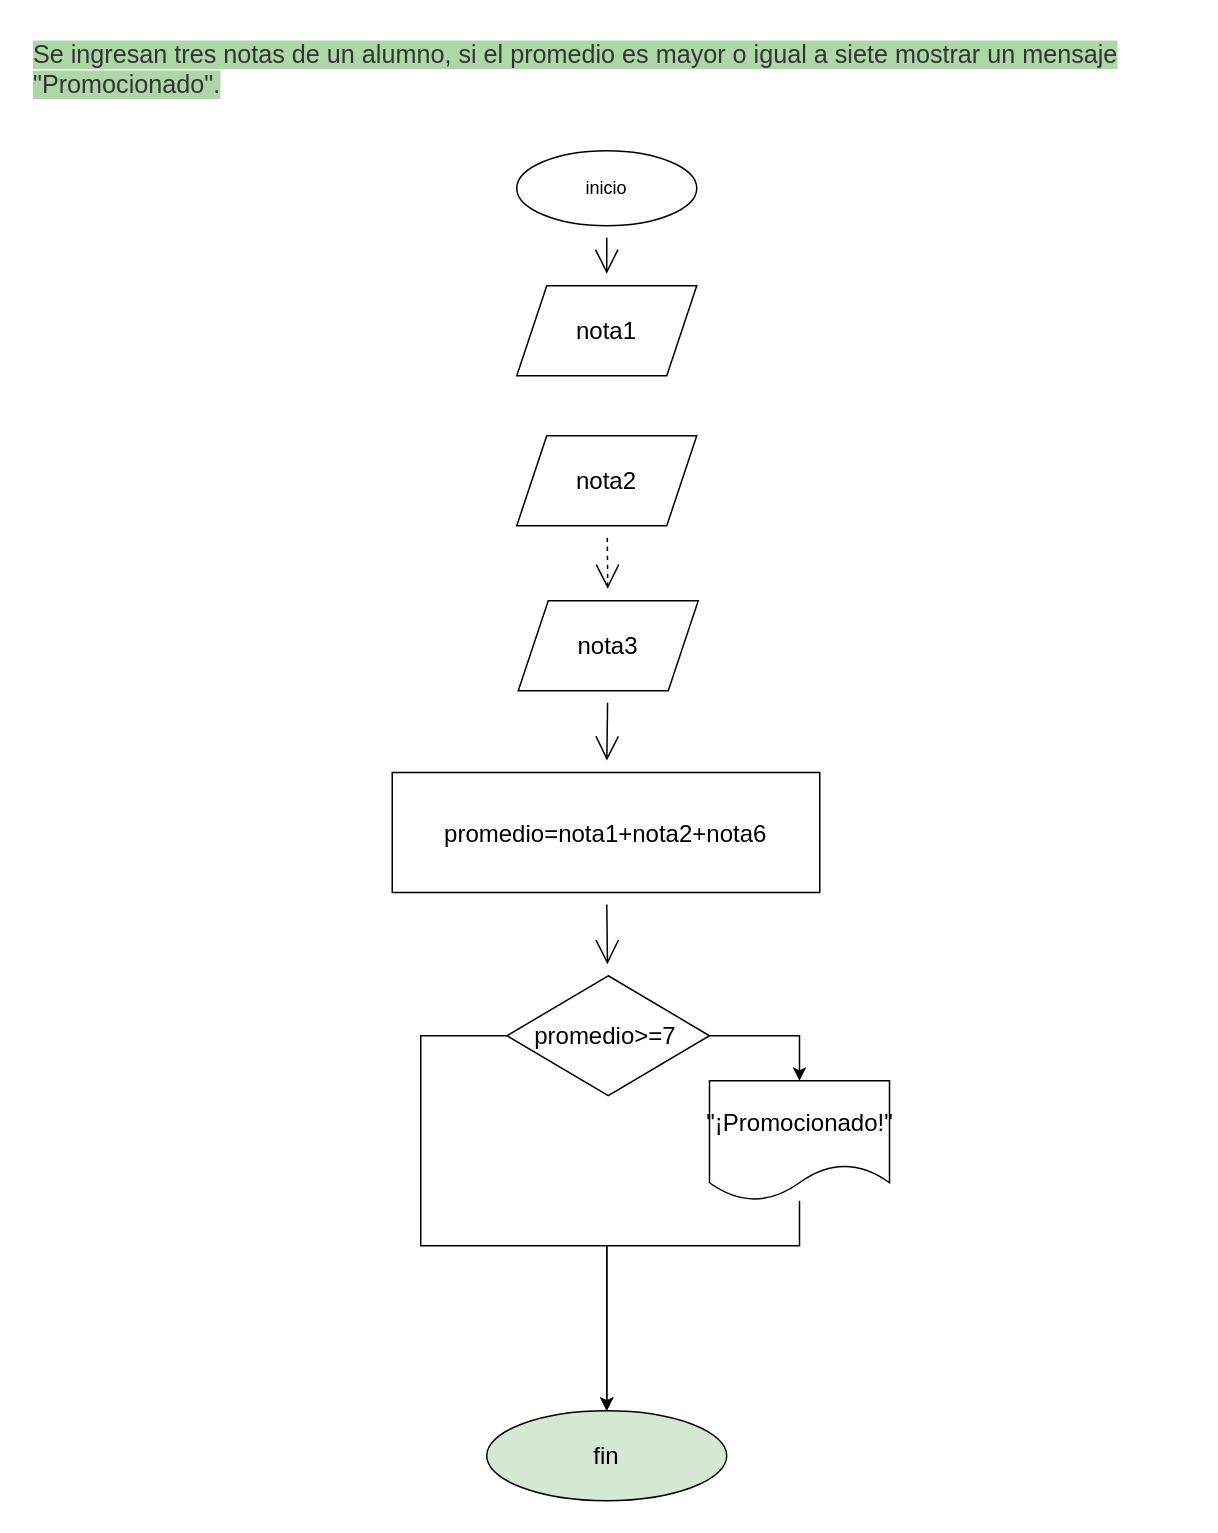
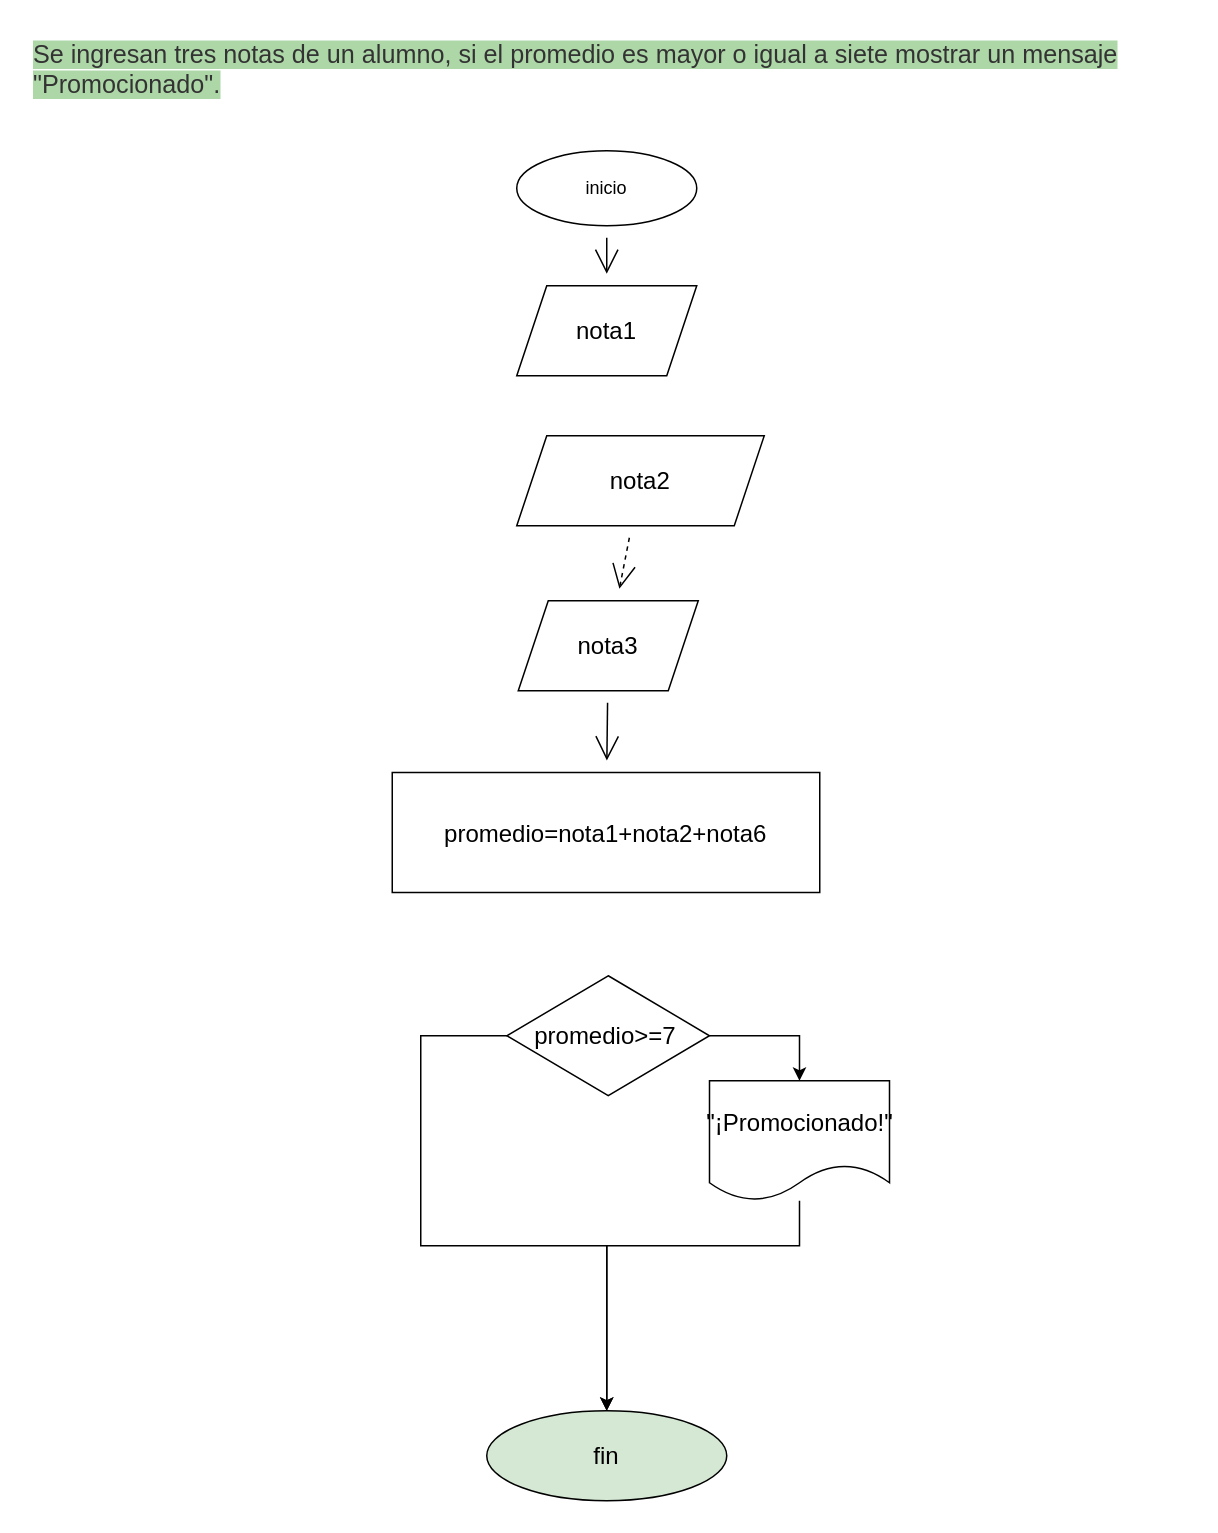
node "nota2": size 180x90 -> 248x90
edge "promedio=nota1+nota2+nota6" -> "promedio>=7": removed
